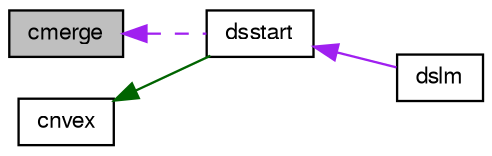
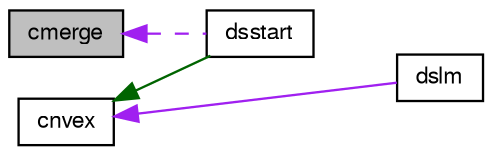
edge "dslm" -> "dsstart": now "dslm" -> "cnvex"
